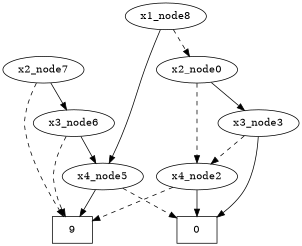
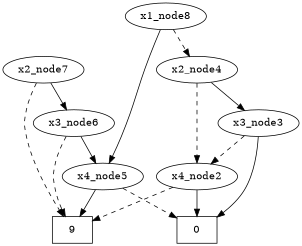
node "x2_node0": label "x2_node0" -> "x2_node4"
